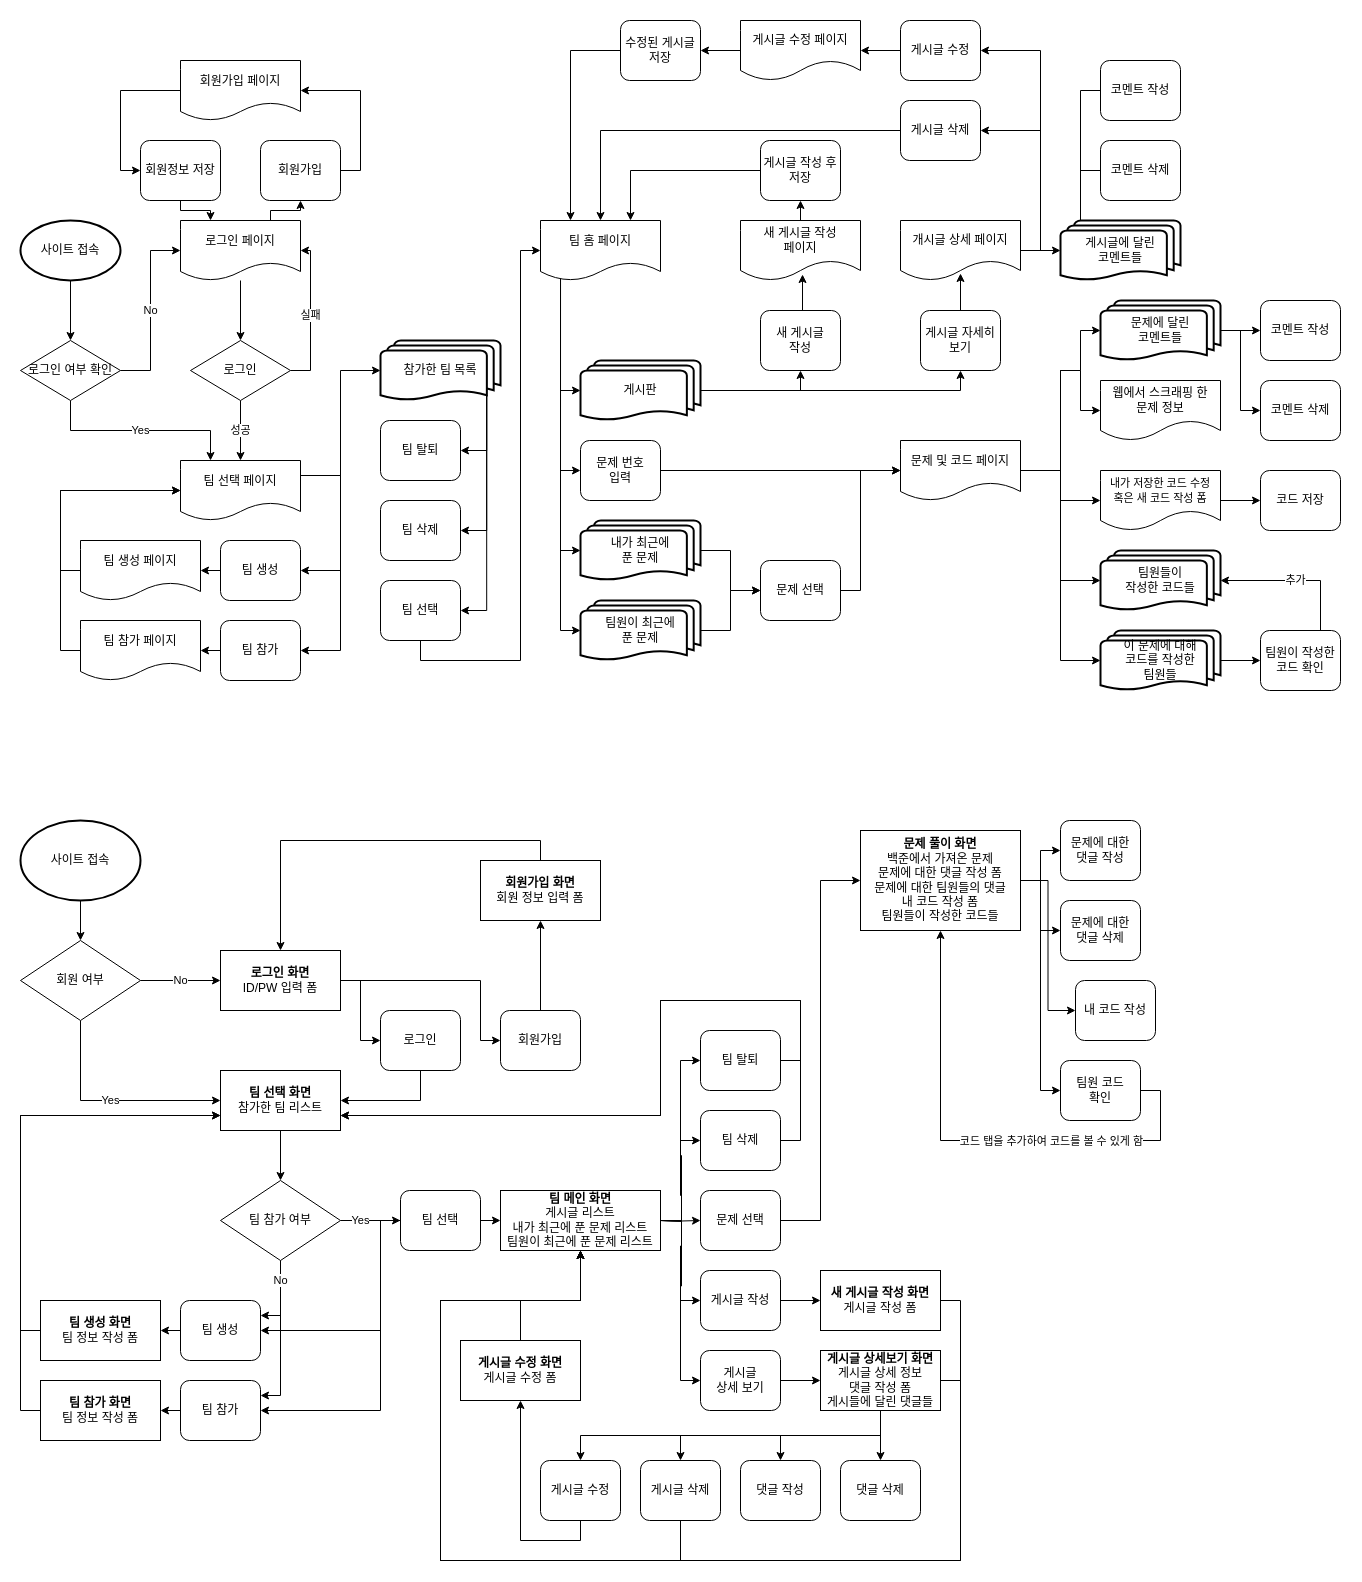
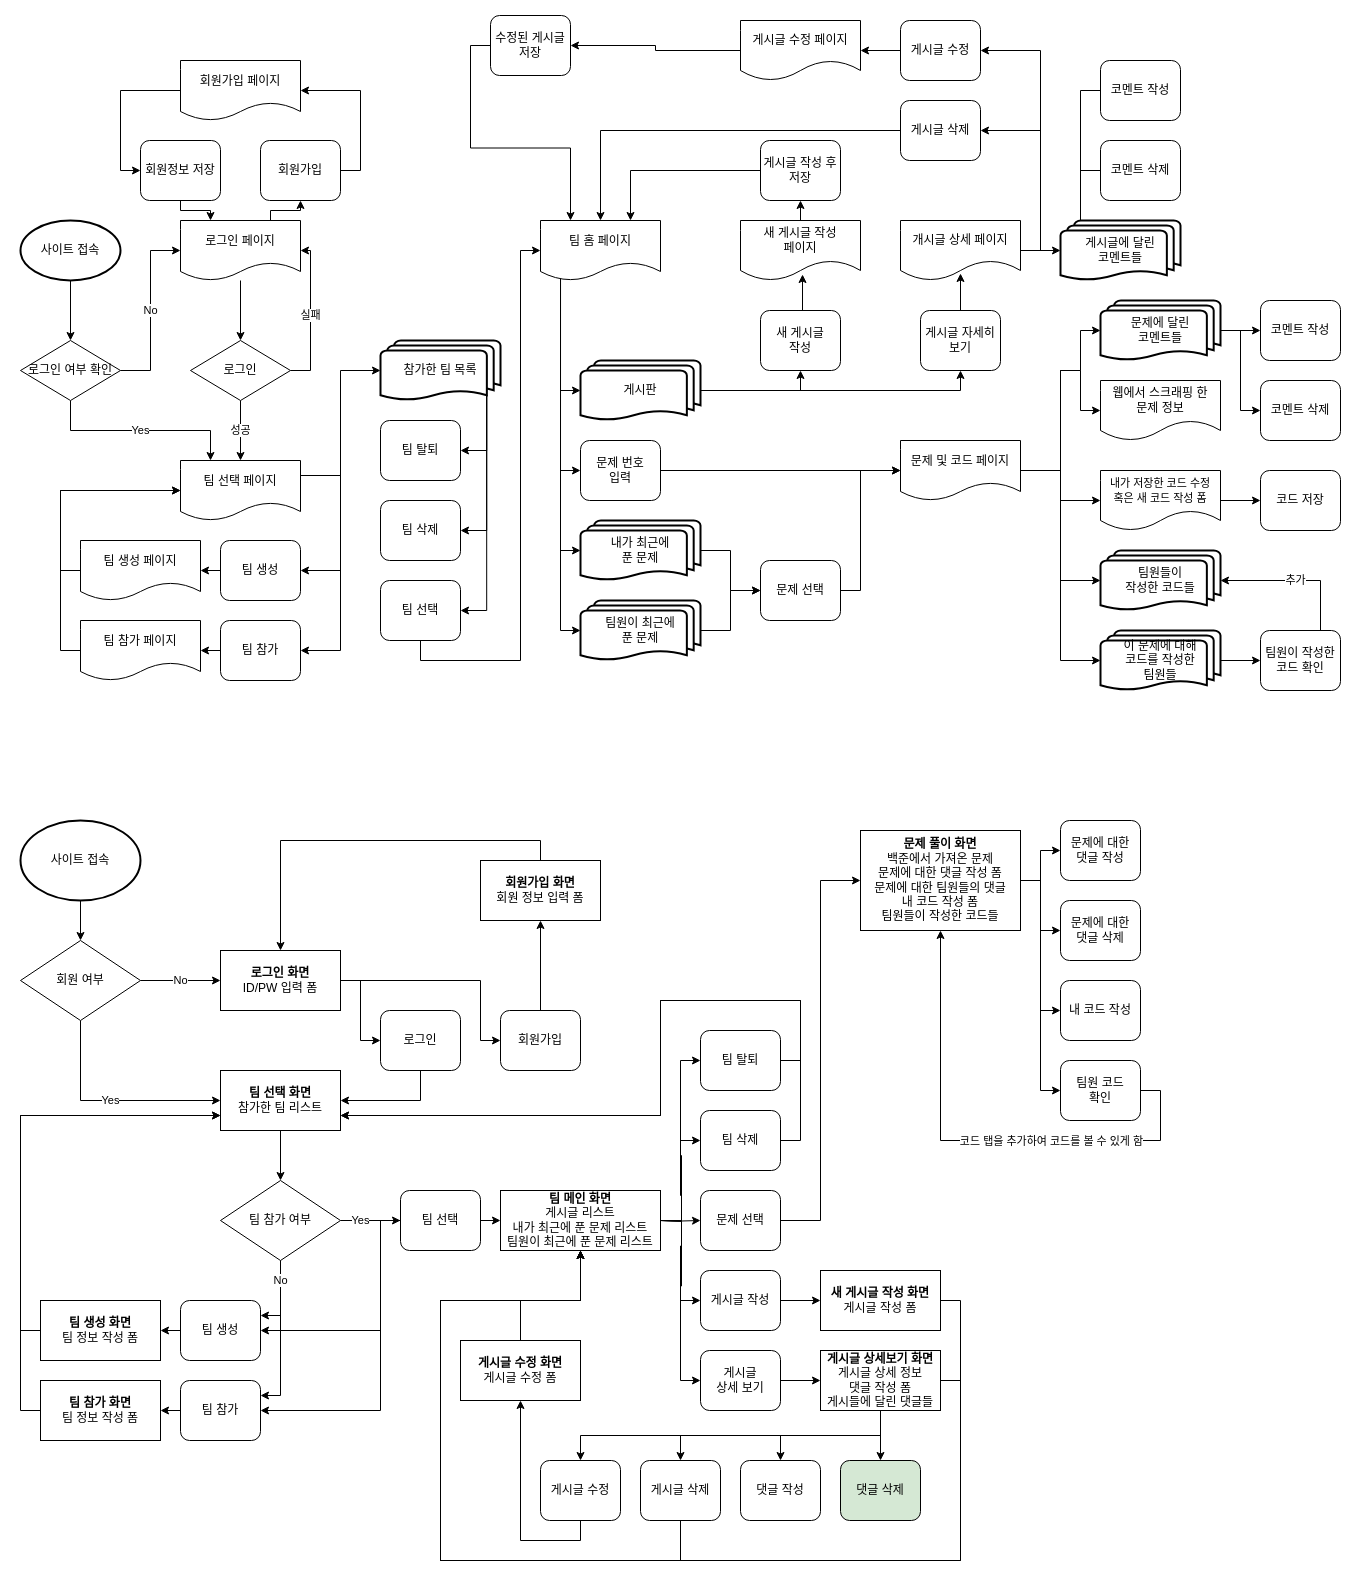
node "수정된 게시글 저장": moved (661, 51) -> (531, 46)
node "내 코드 작성": moved (1116, 1011) -> (1101, 1011)
node "댓글 삭제": fillcolor #ffffff -> #d5e8d4
